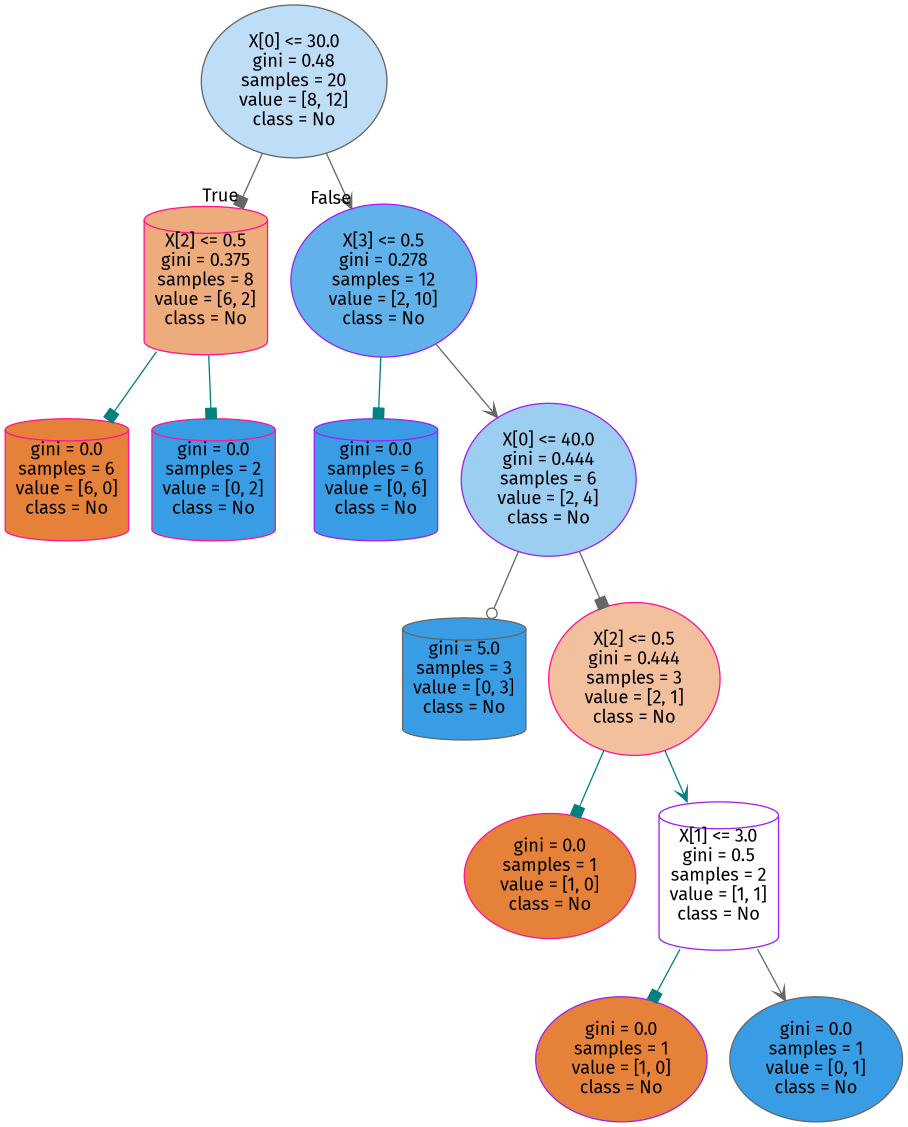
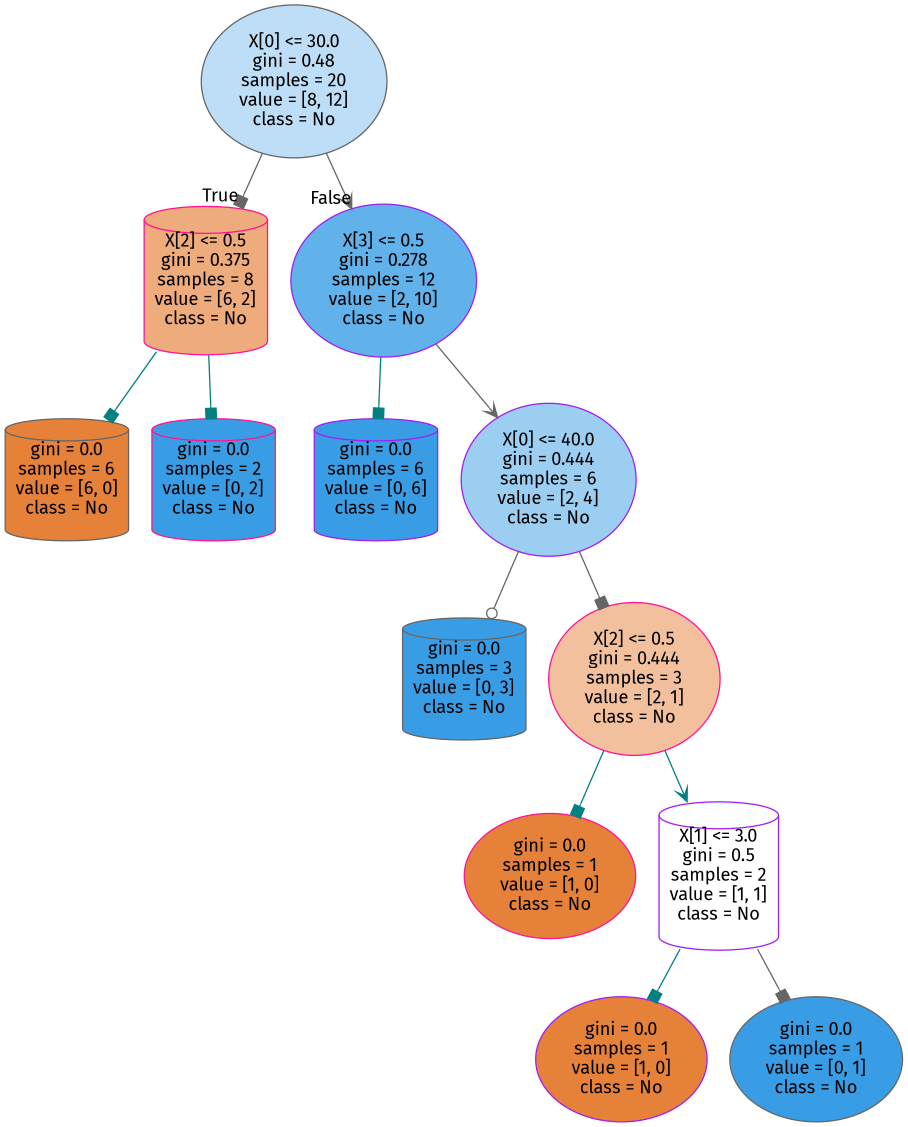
node "gini = 0.0 samples = 6 value = [6, 0] class = No": color deeppink -> gray40
node "gini = 5.0 samples = 3 value = [0, 3] class = No": label "gini = 5.0 samples = 3 value = [0, 3] class = No" -> "gini = 0.0 samples = 3 value = [0, 3] class = No"
edge "X[1] <= 3.0 gini = 0.5 samples = 2 value = [1, 1] class = No" -> "gini = 0.0 samples = 1 value = [0, 1] class = No": arrowhead vee -> box
